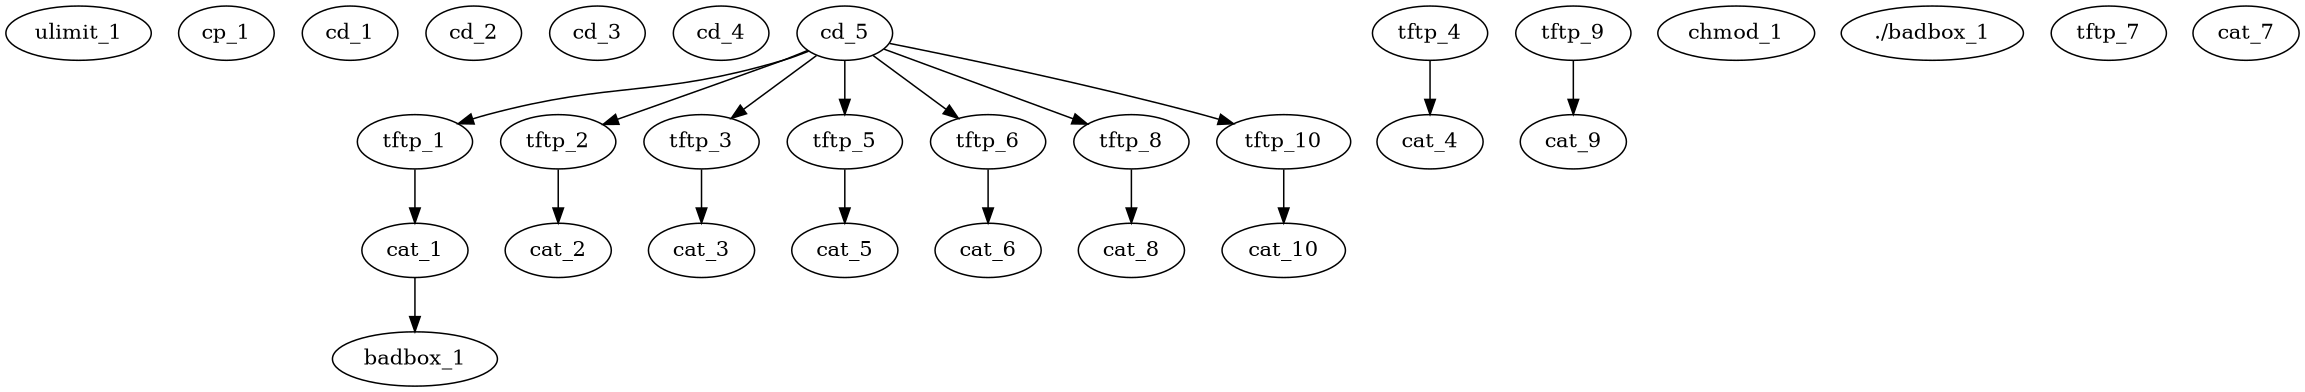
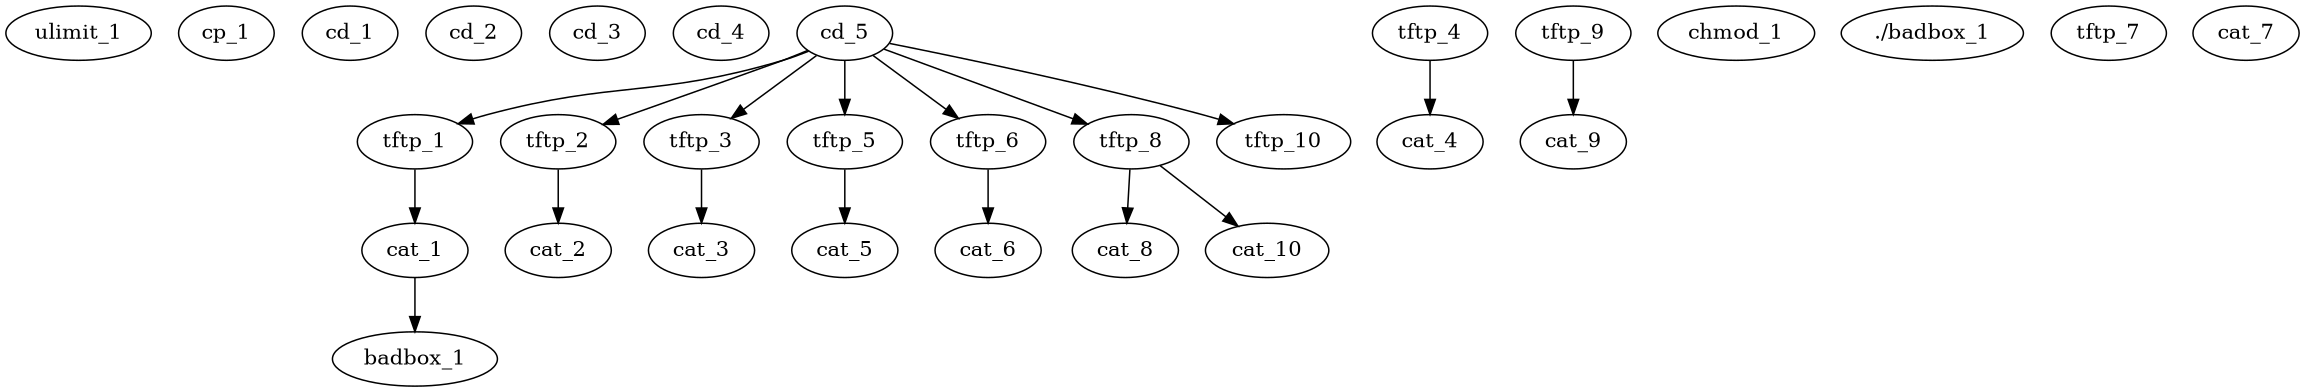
edge "tftp_10" -> "cat_10": now "tftp_8" -> "cat_10"
